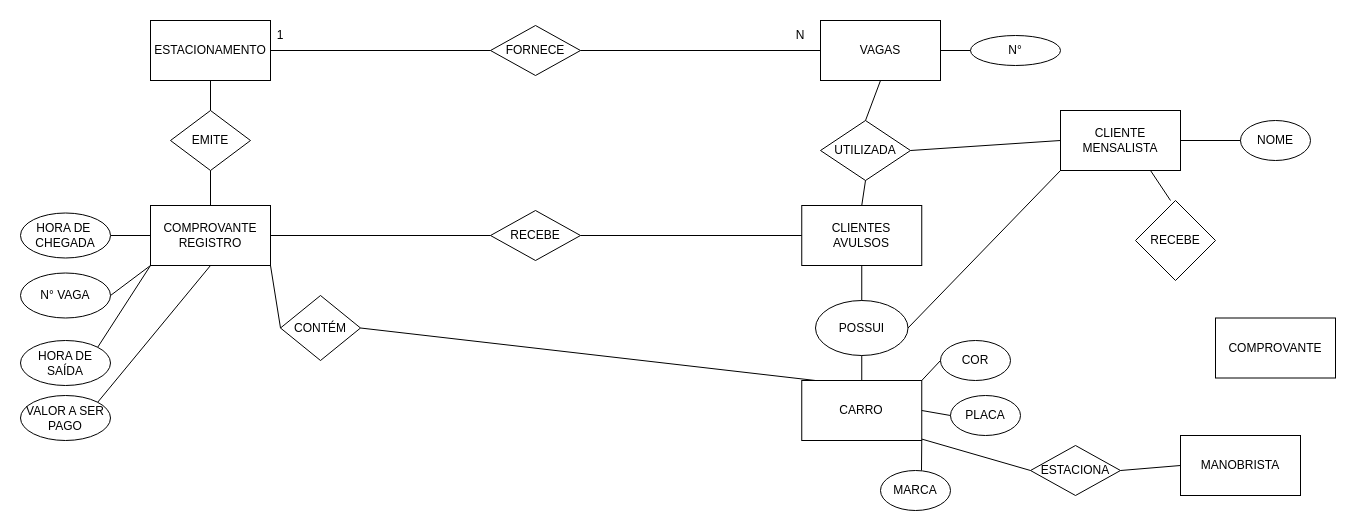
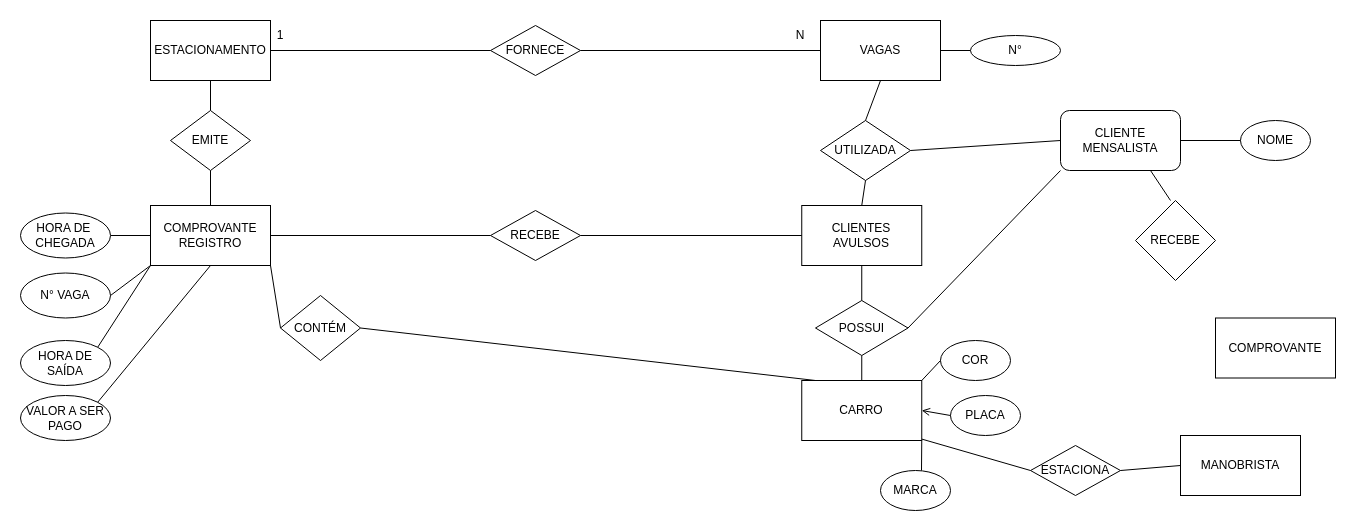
node "CLIENTE MENSALISTA": shape rectangle -> rounded rectangle
node "POSSUI": shape ellipse -> diamond
edge "CARRO" -- "PLACA": arrowhead none -> open
